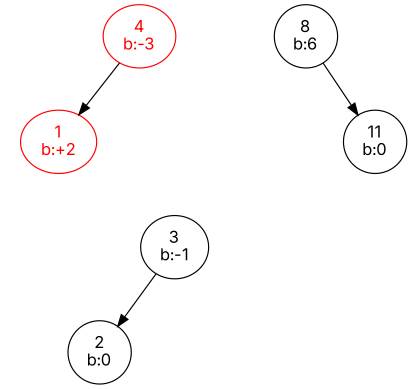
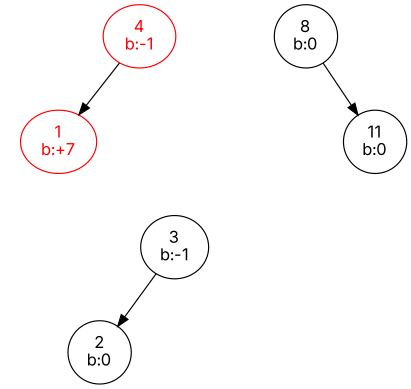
node "4 b:-3": label "4 b:-3" -> "4 b:-1"
node "8 b:6": label "8 b:6" -> "8 b:0"
node "1 b:+2": label "1 b:+2" -> "1 b:+7"
